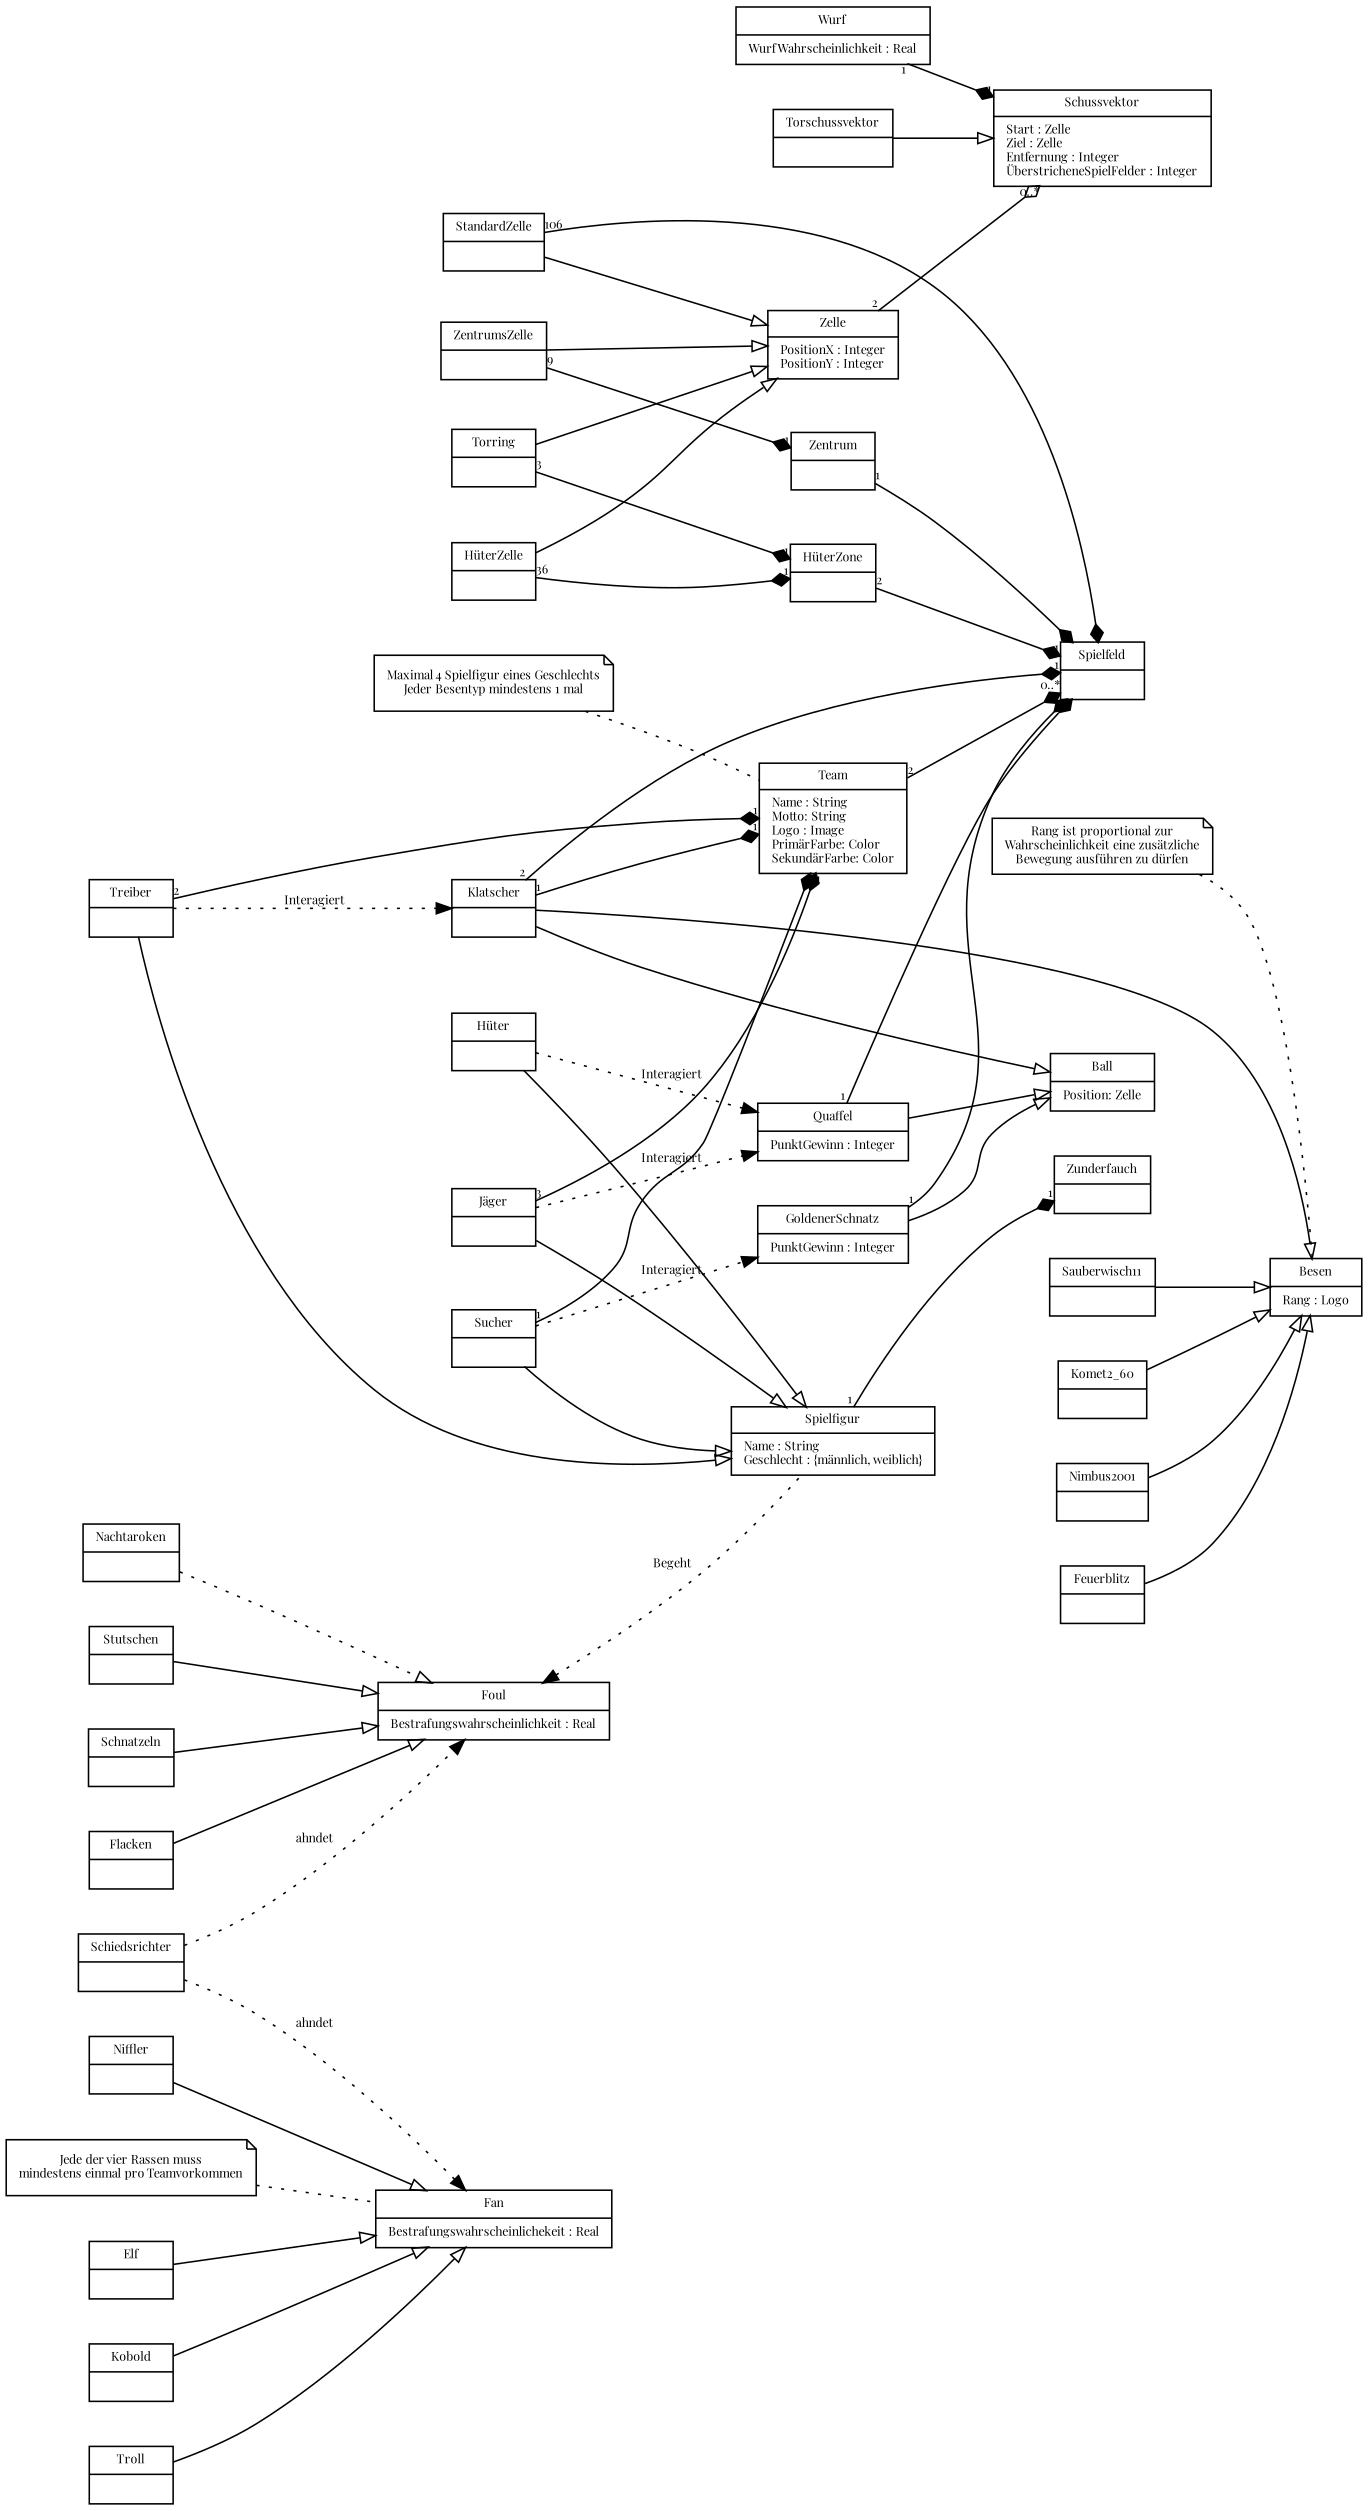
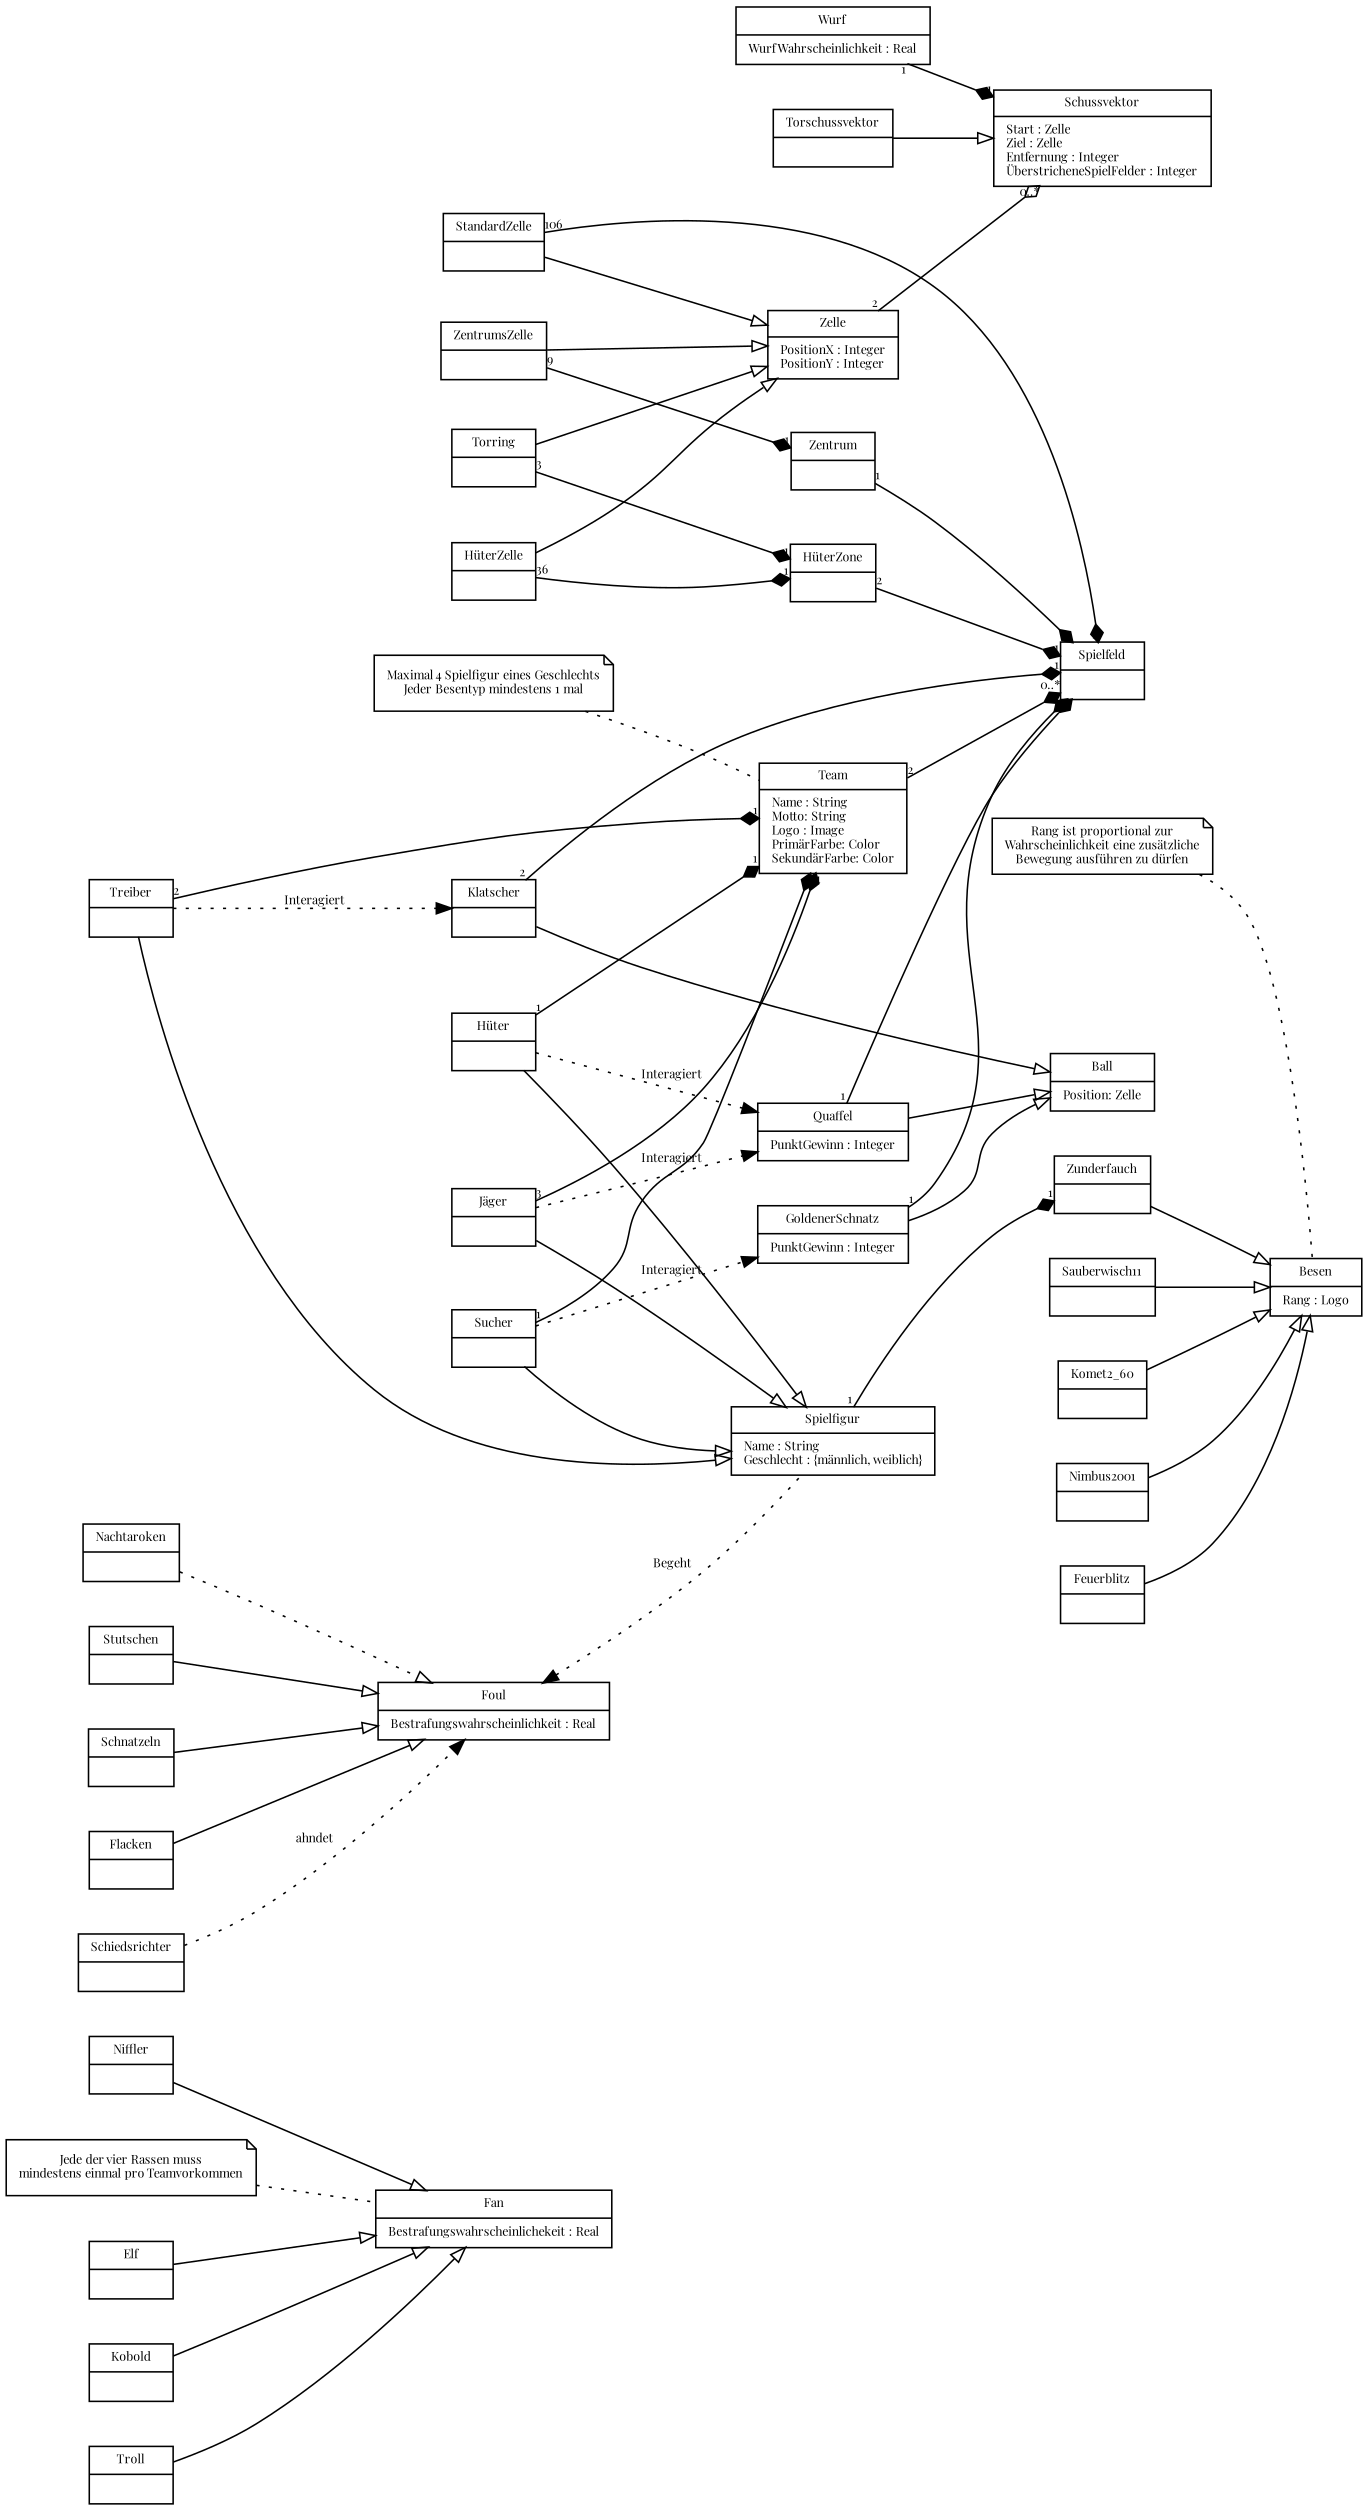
edge "Klatscher" -> "Team": now "Hüter" -> "Team"
edge "Klatscher" -> "Besen": now "Zunderfauch" -> "Besen"
edge "Schiedsrichter" -> "Fan": removed, label "ahndet"
